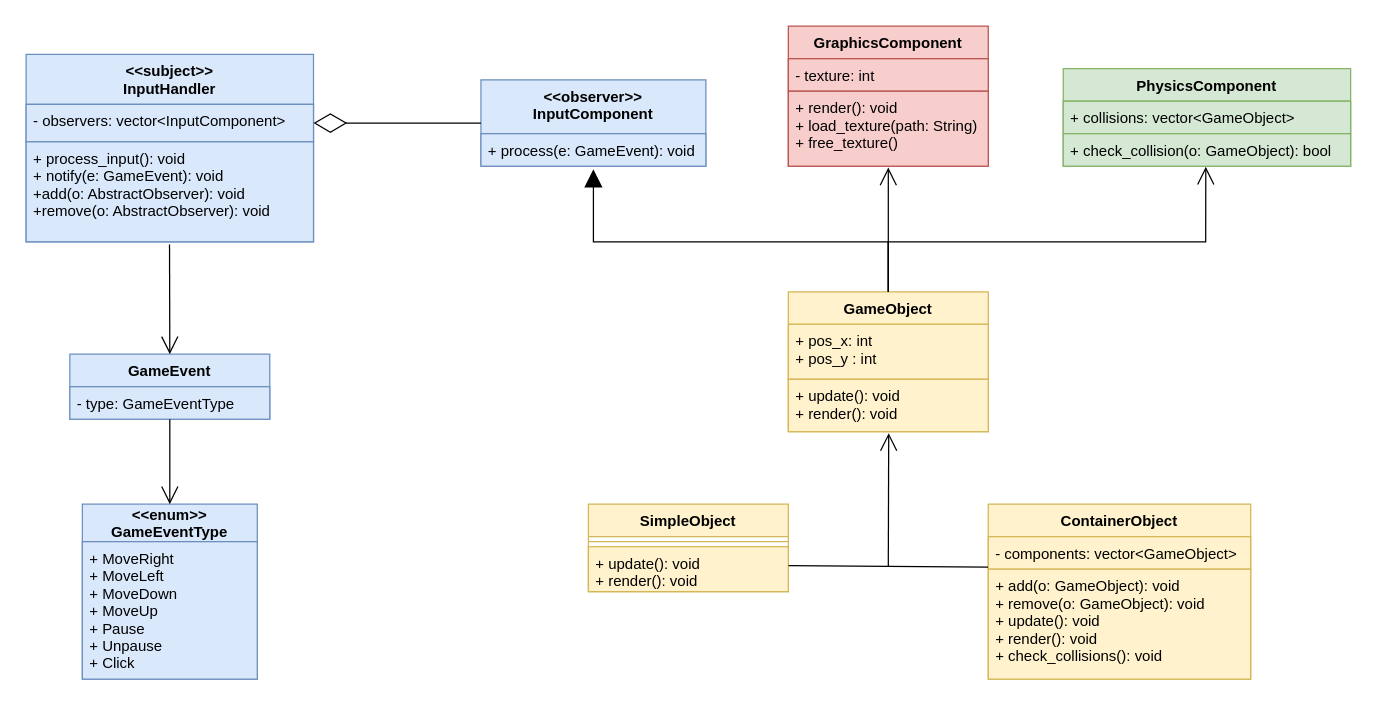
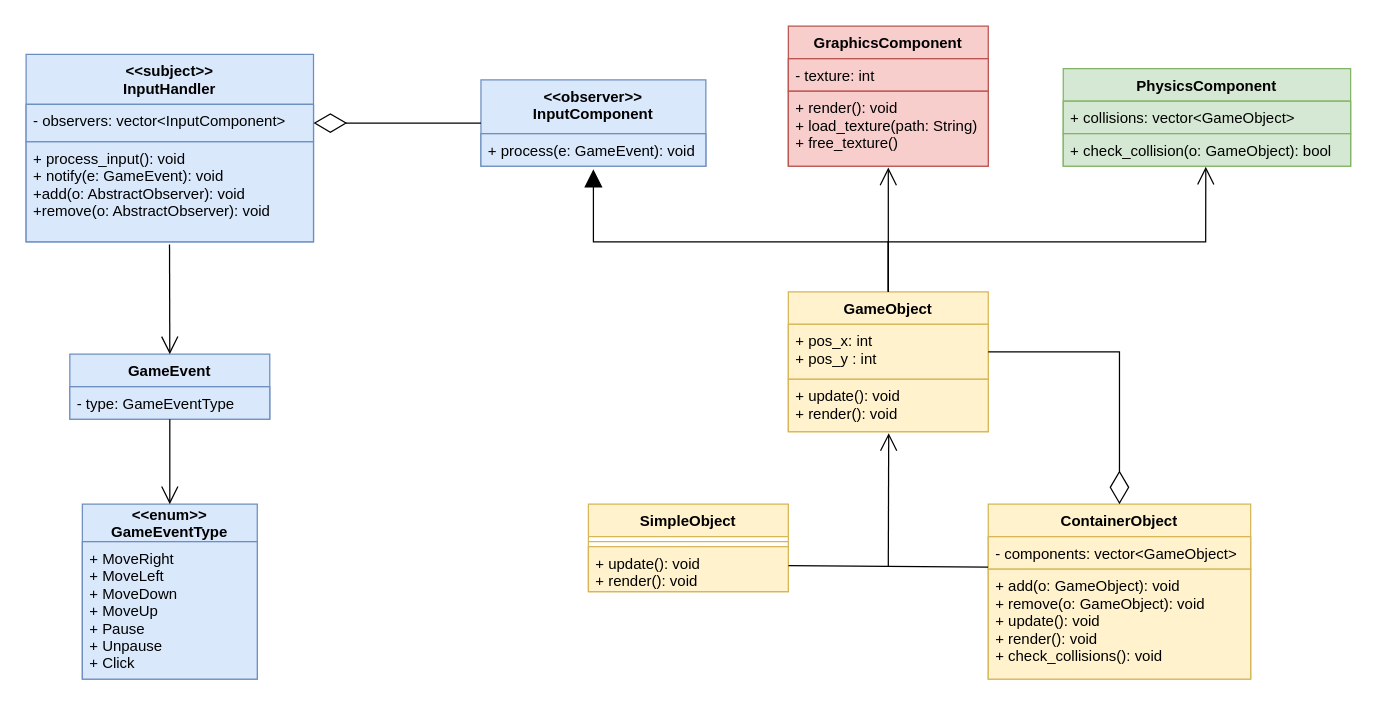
edge "+ pos_x: int + pos_y : int" -> "ContainerObject": added
